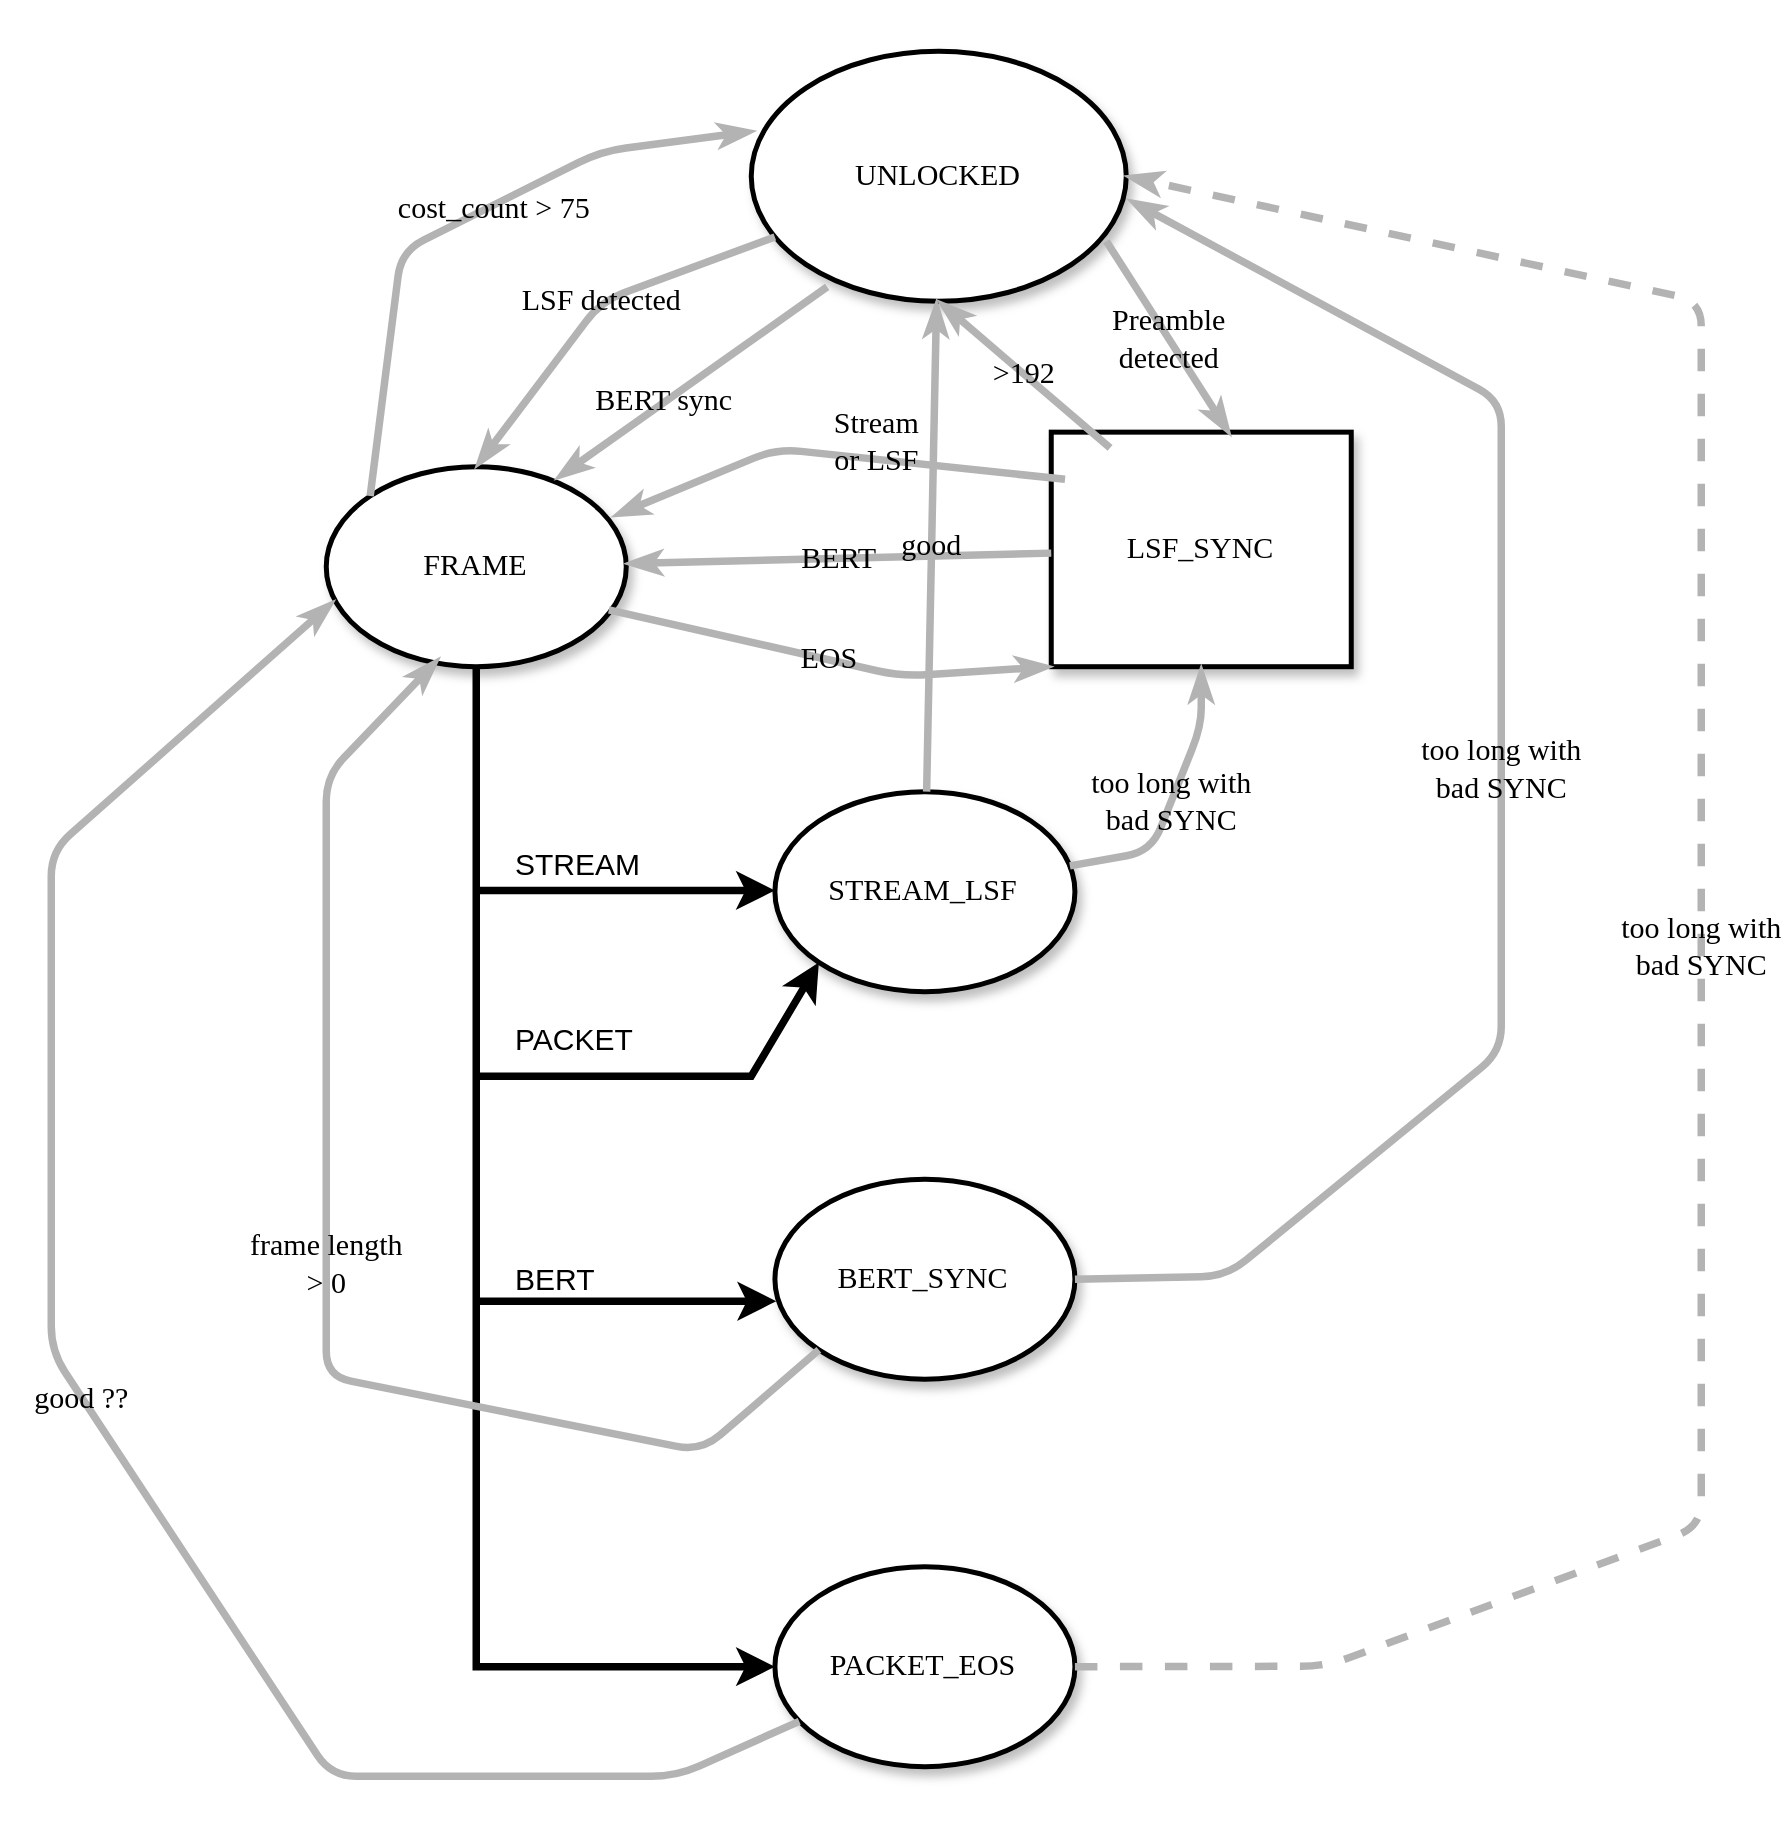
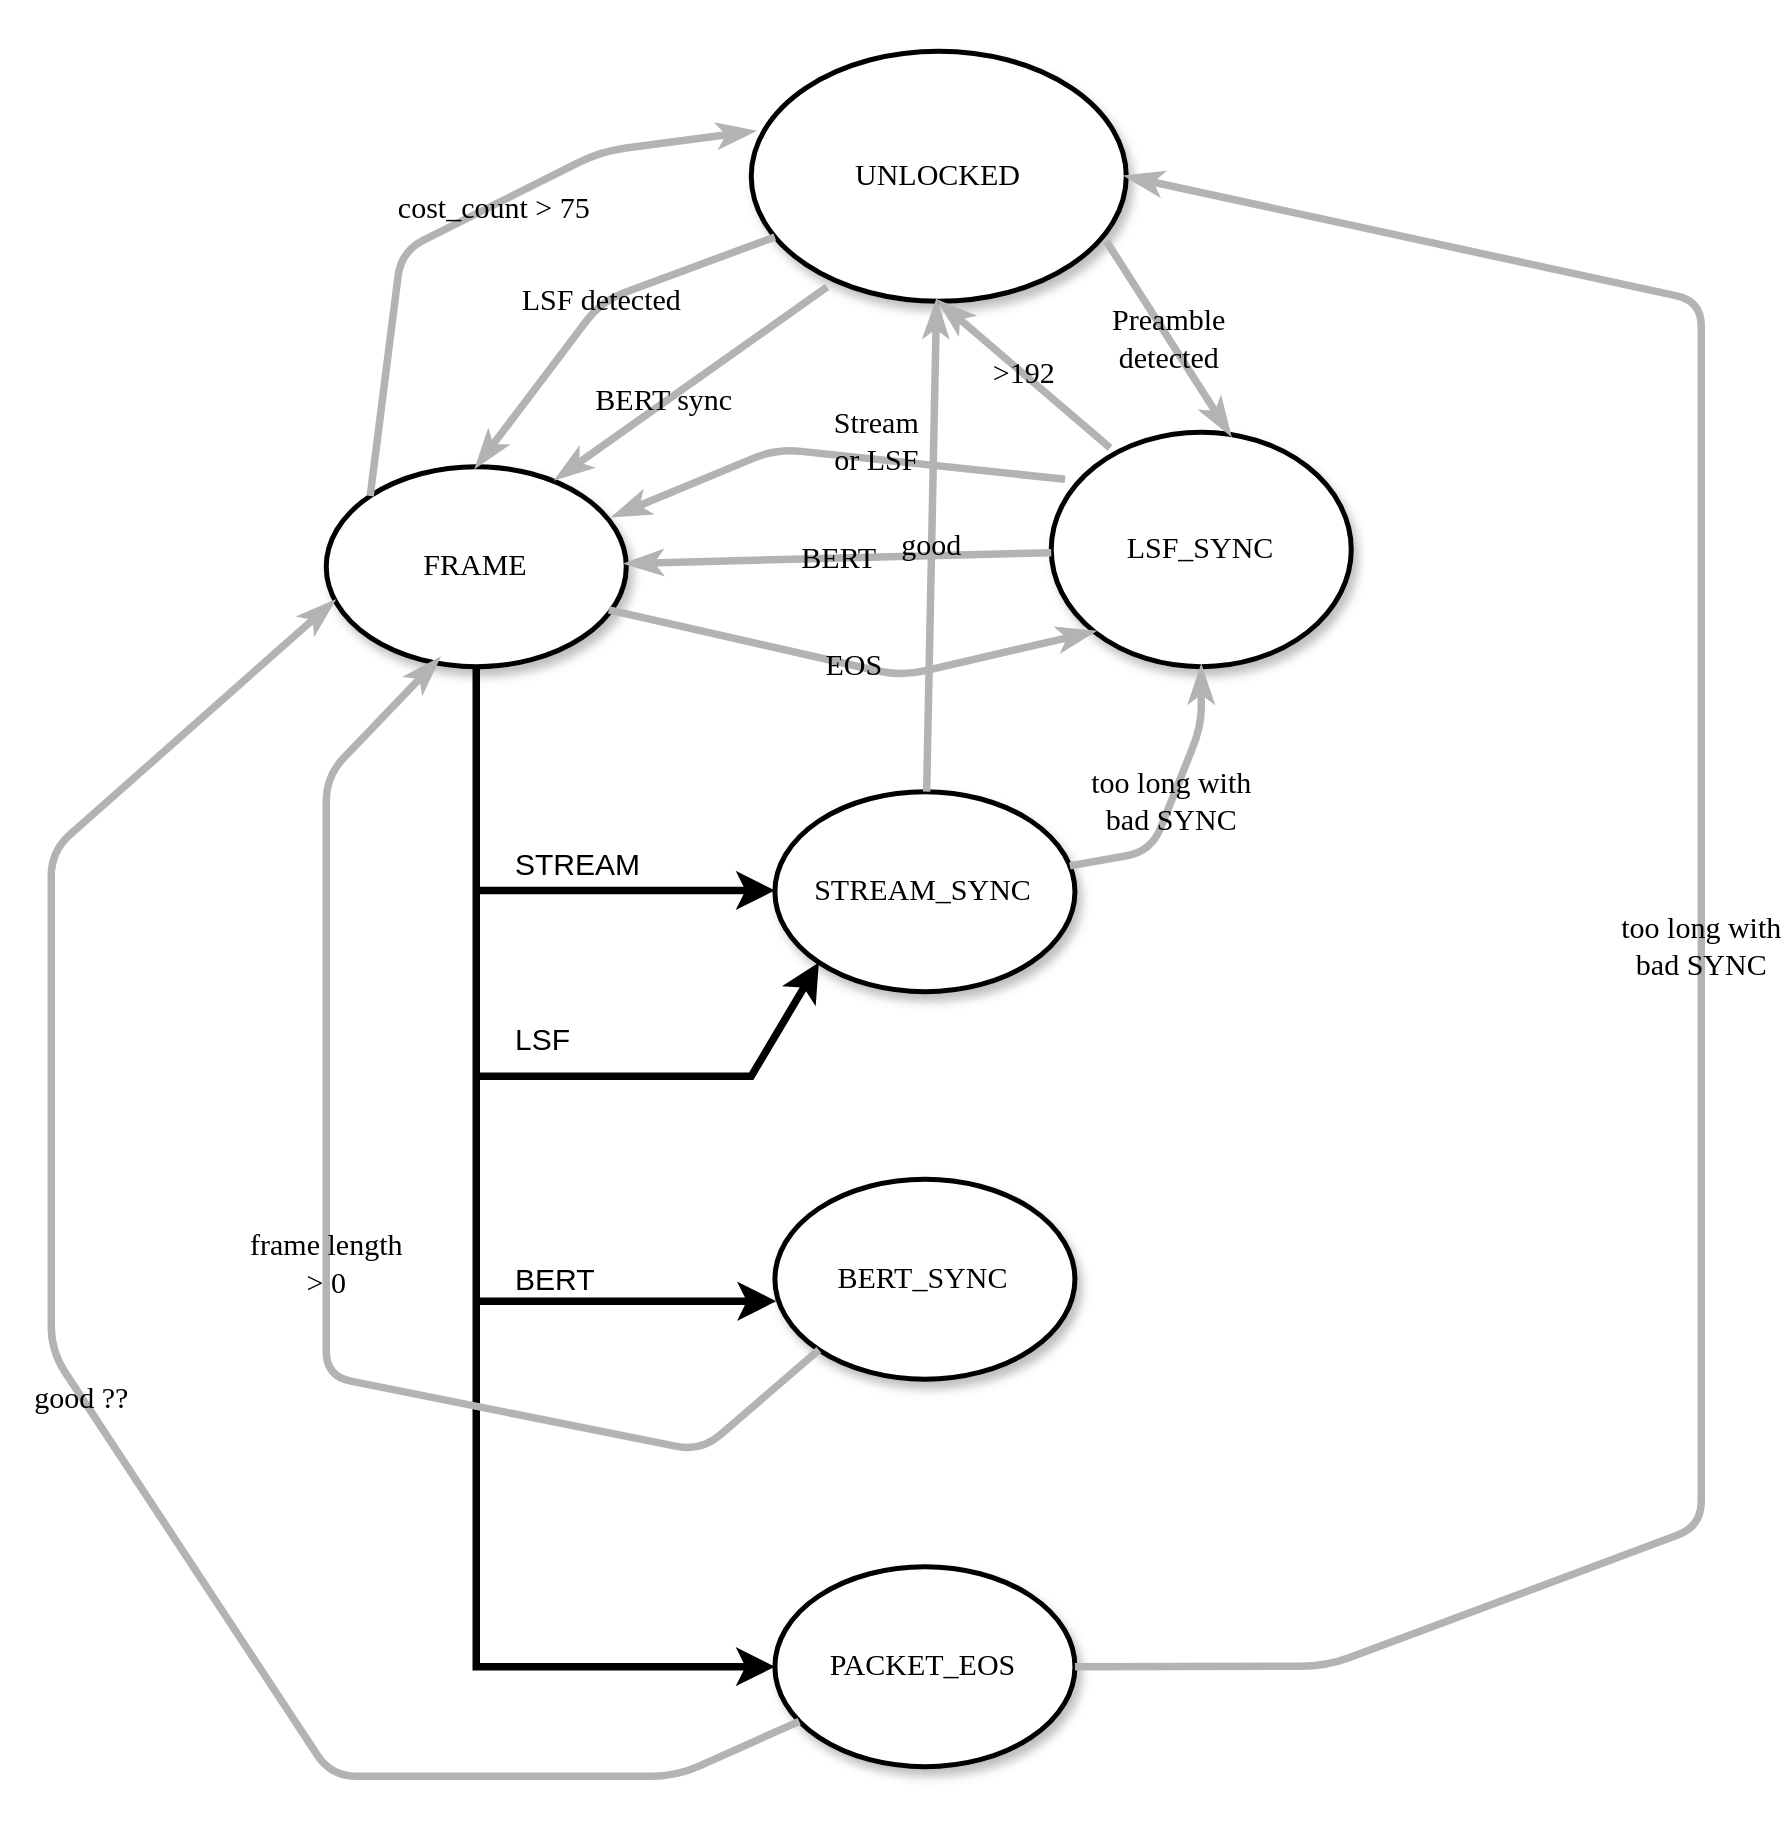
node "LSF_SYNC": shape rectangle -> ellipse
edge "BERT_SYNC" -> "UNLOCKED": removed, label "too long with bad SYNC"
node "STREAM_LSF": label "STREAM_LSF" -> "STREAM_SYNC"
node "PACKET": label "PACKET" -> "LSF"
edge "PACKET_EOS" -> "UNLOCKED": style dashed -> solid
